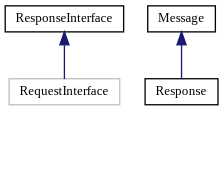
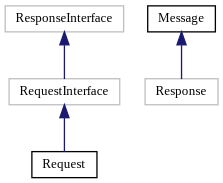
node "ResponseInterface": color black -> grey75
node "Response": color black -> grey75
node "Request": added
